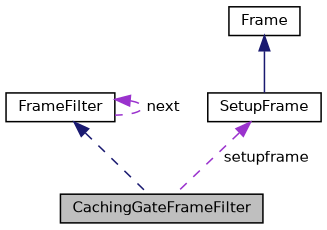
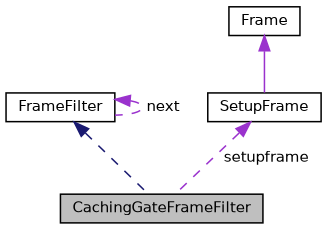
edge "SetupFrame" -> "Frame": color midnightblue -> darkorchid3
